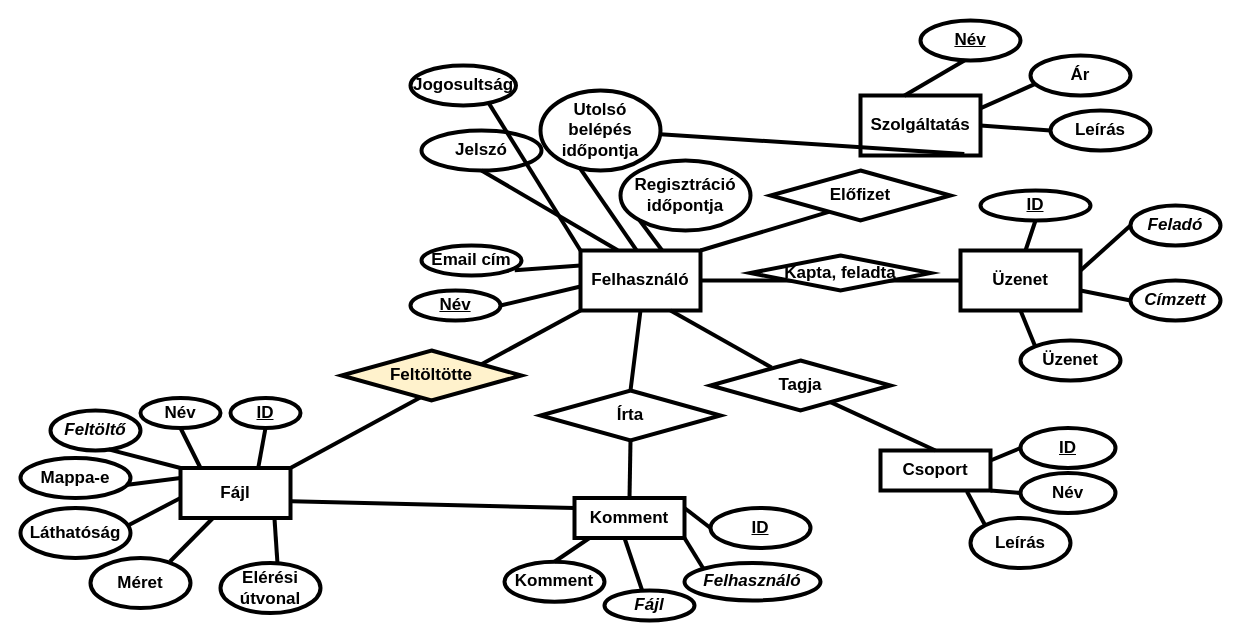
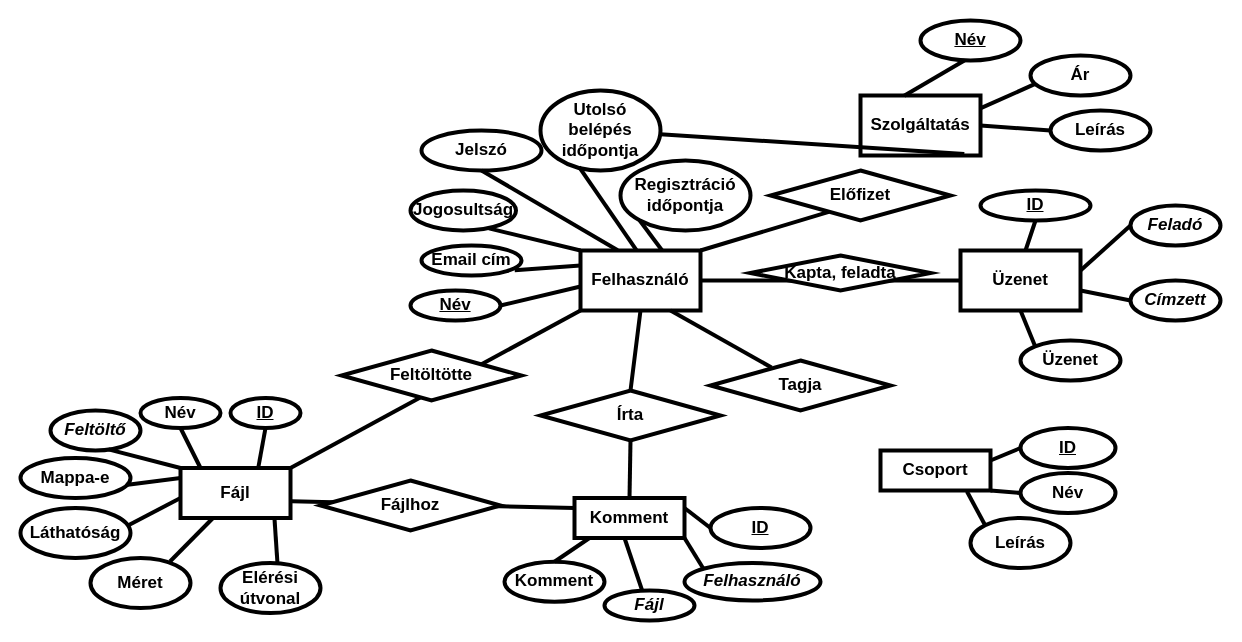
node "Jogosultság": moved (463, 86) -> (463, 211)
node "Feltöltötte": fillcolor #fff2cc -> #ffffff
edge "Tagja" -- "Csoport": removed
node "Fájlhoz": added
